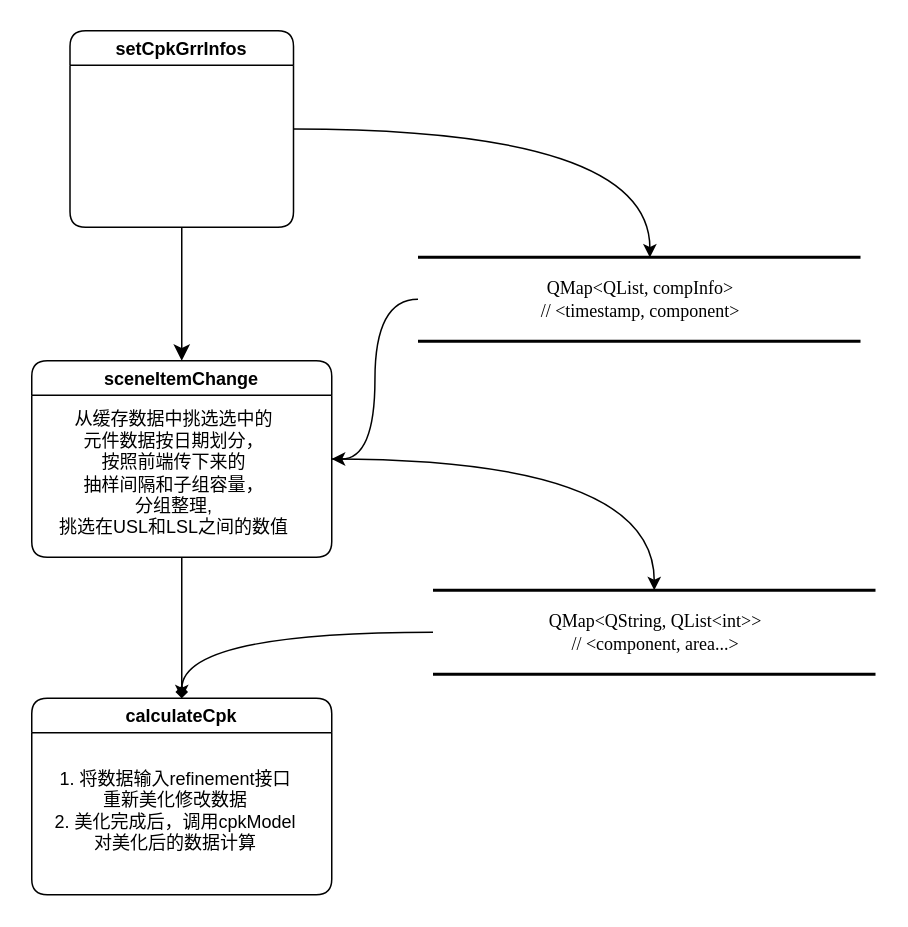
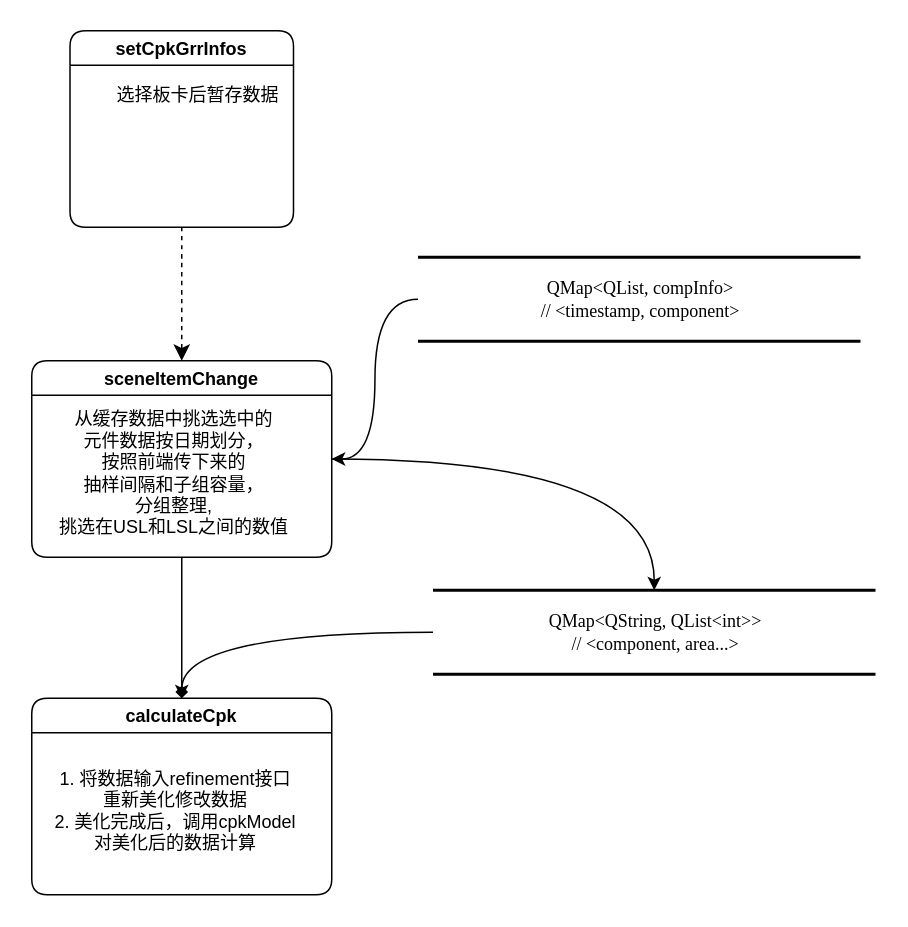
node "选择板卡后暂存数据": added
edge "setCpkGrrInfos" -> "QMap<QList, compInfo> // <timestamp, component>": removed
edge "setCpkGrrInfos" -> "sceneItemChange": style solid -> dashed
